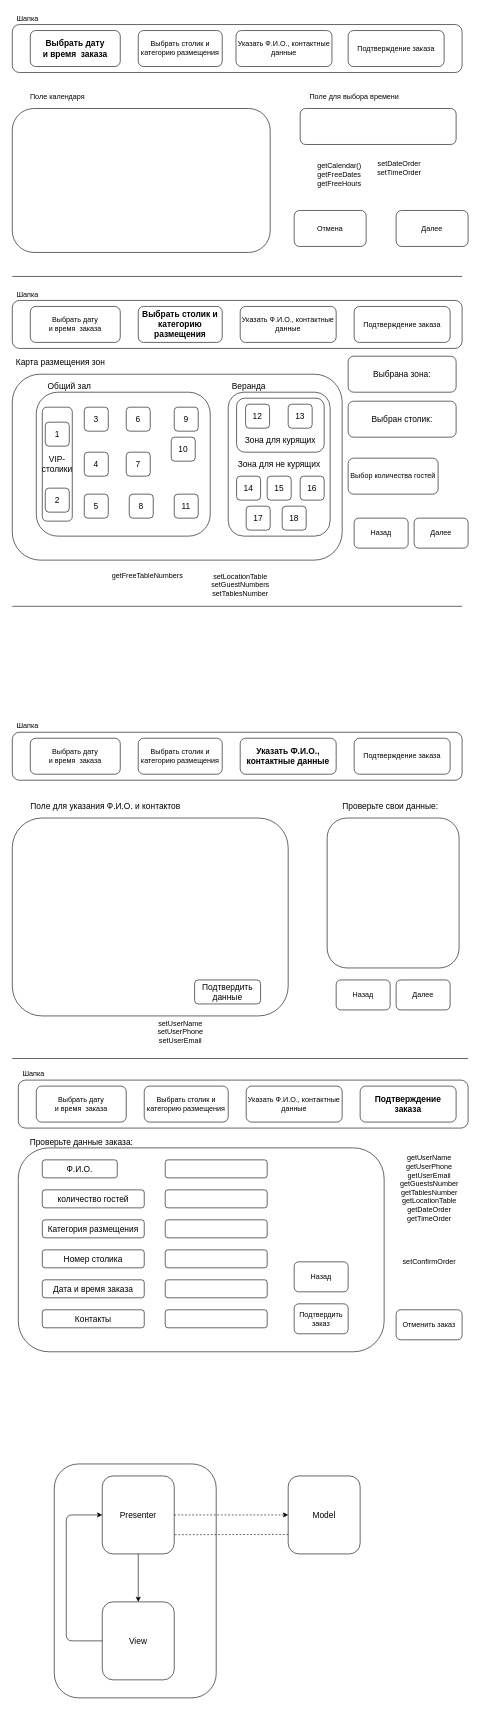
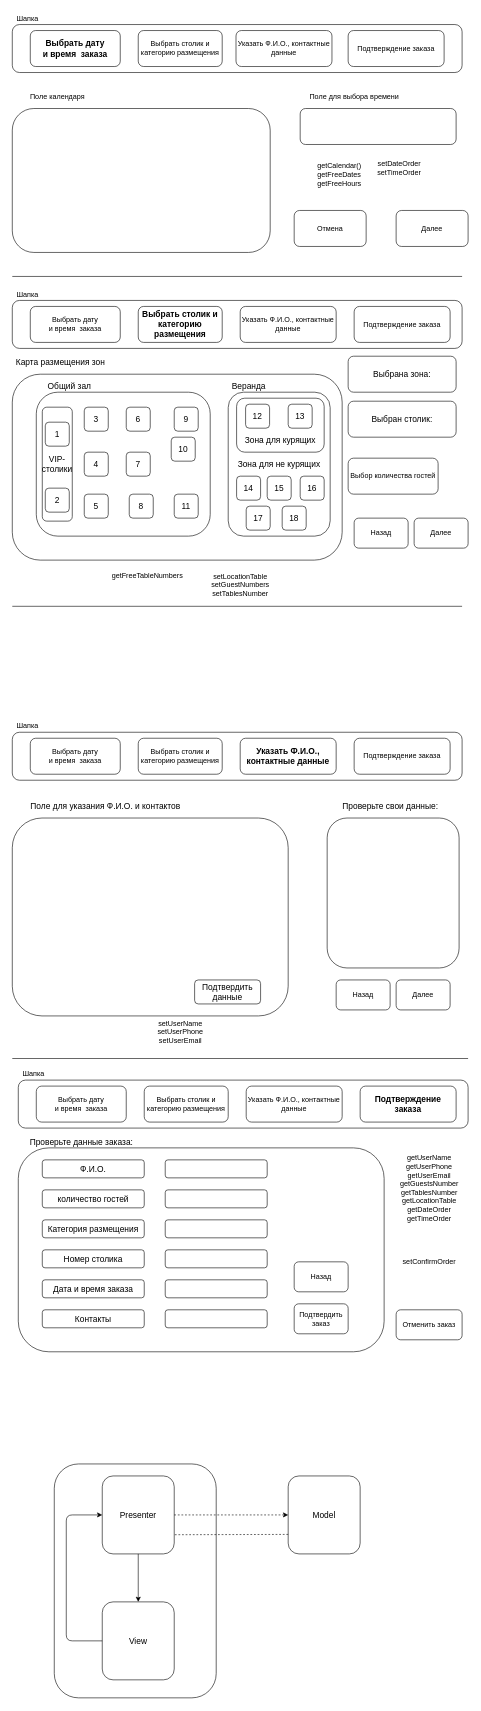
node "Ф.И.О.": size 75x18 -> 102x18
